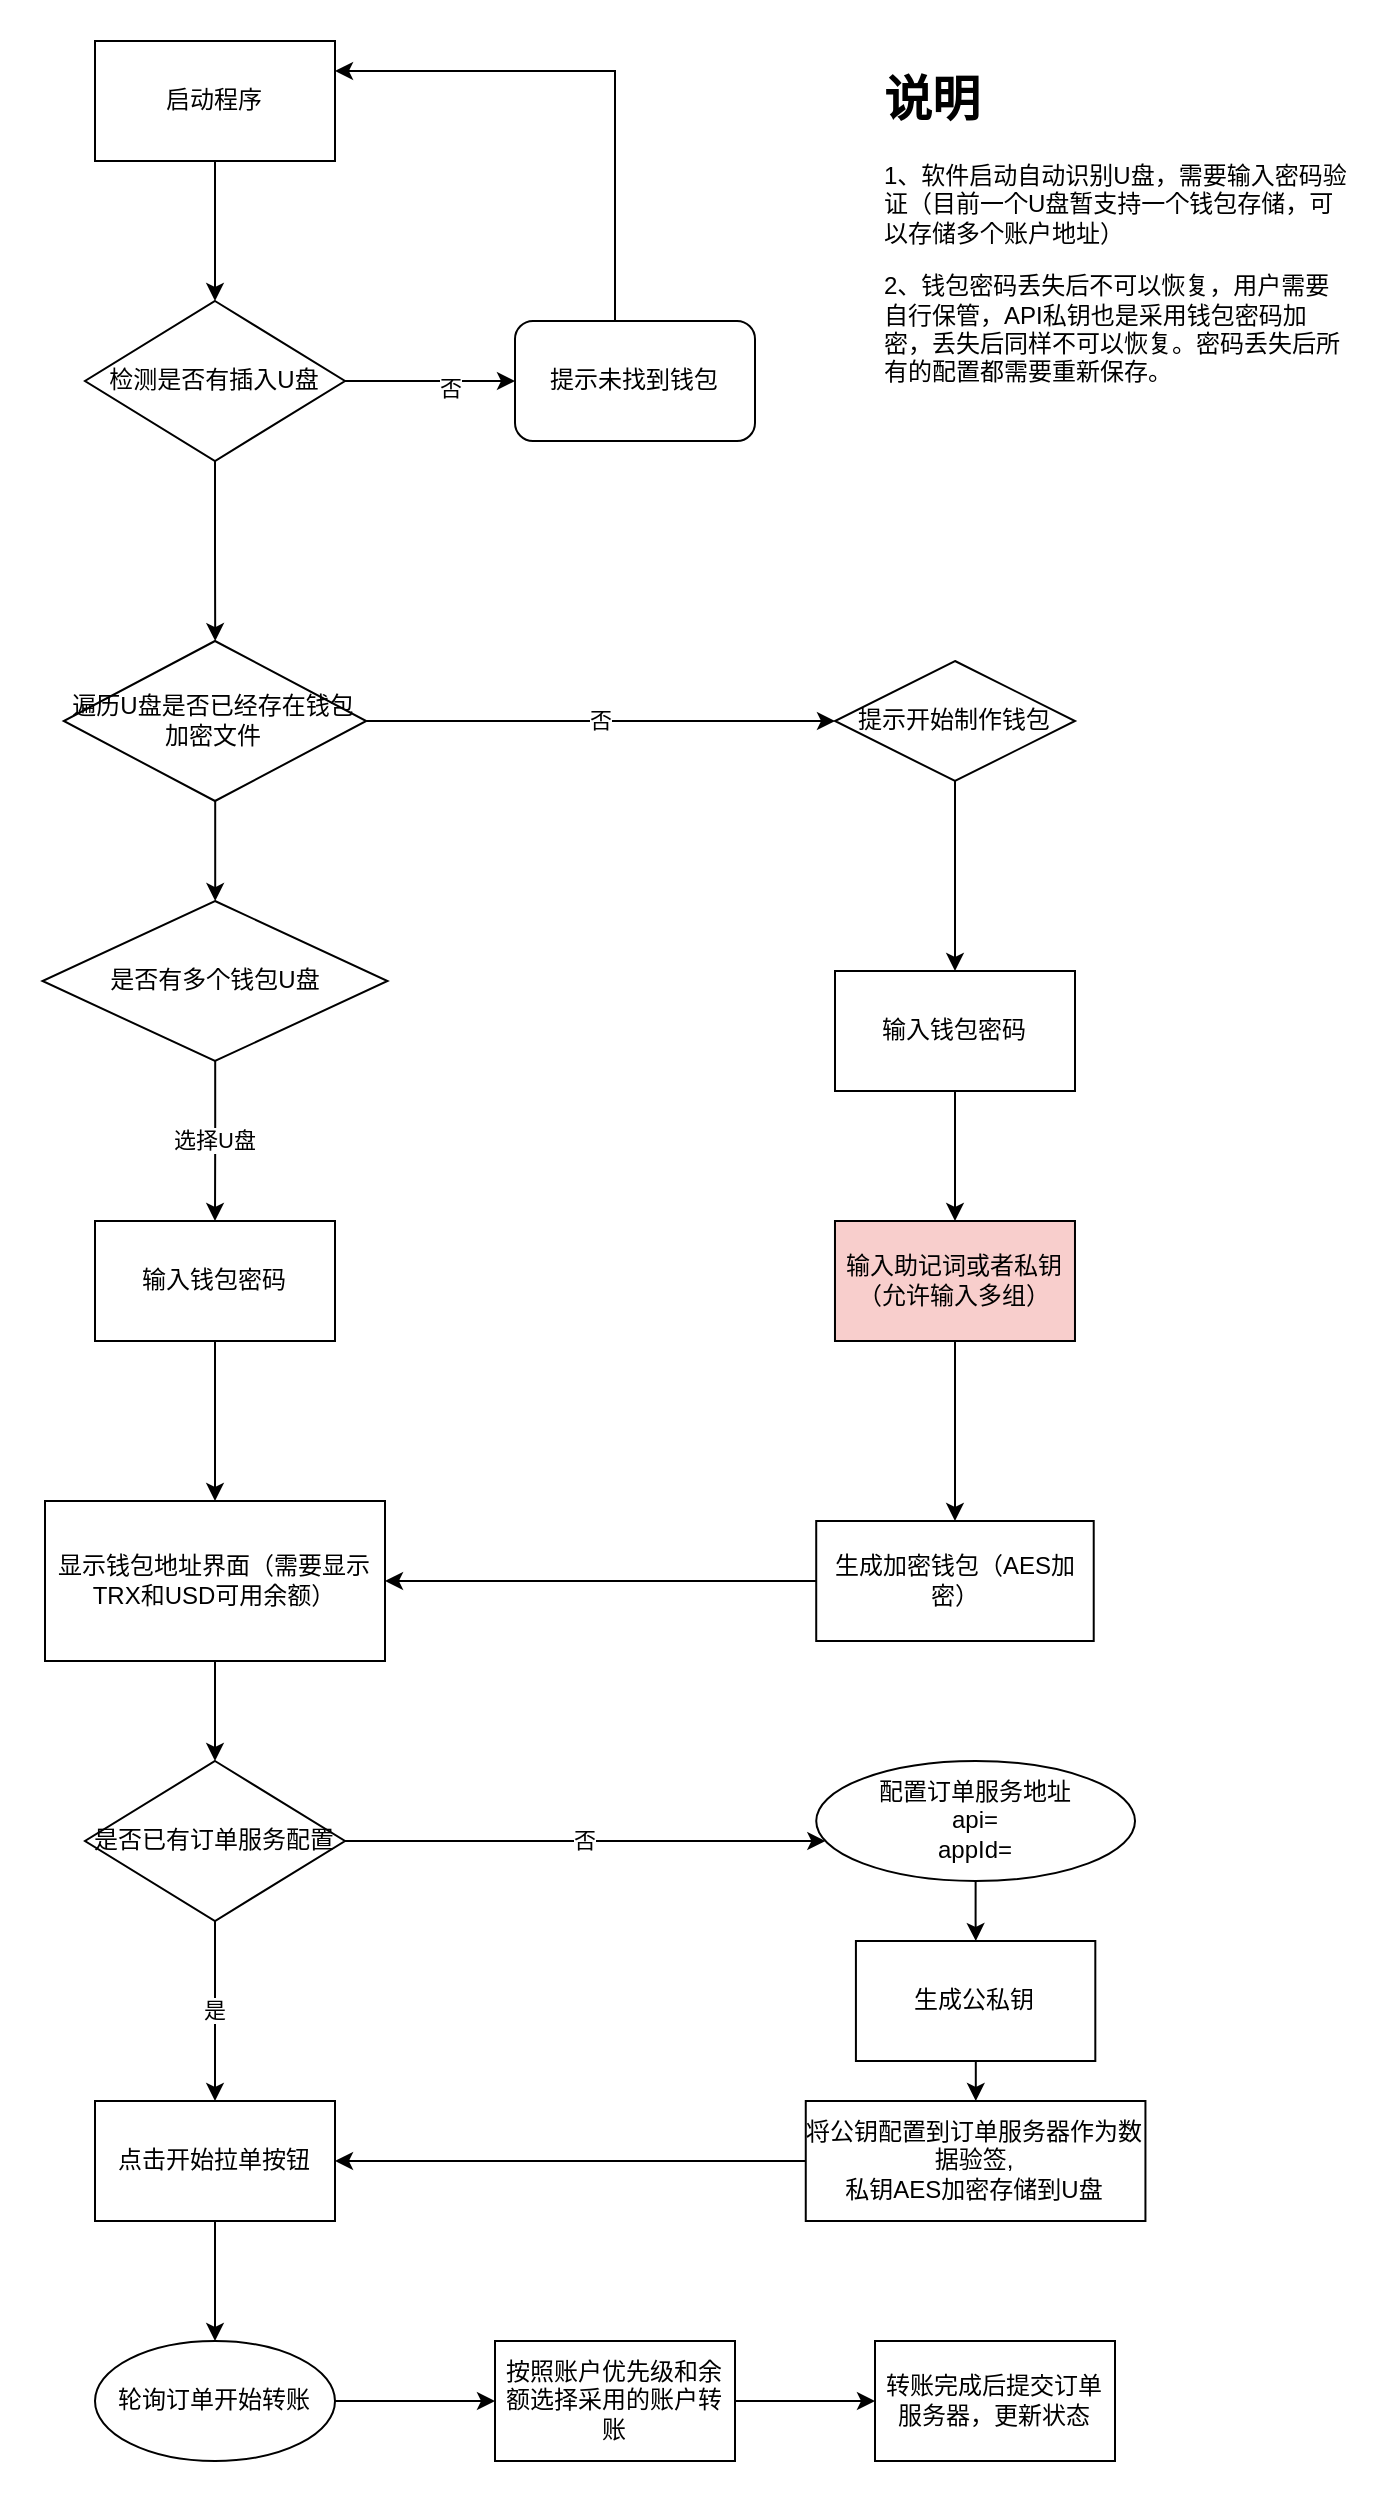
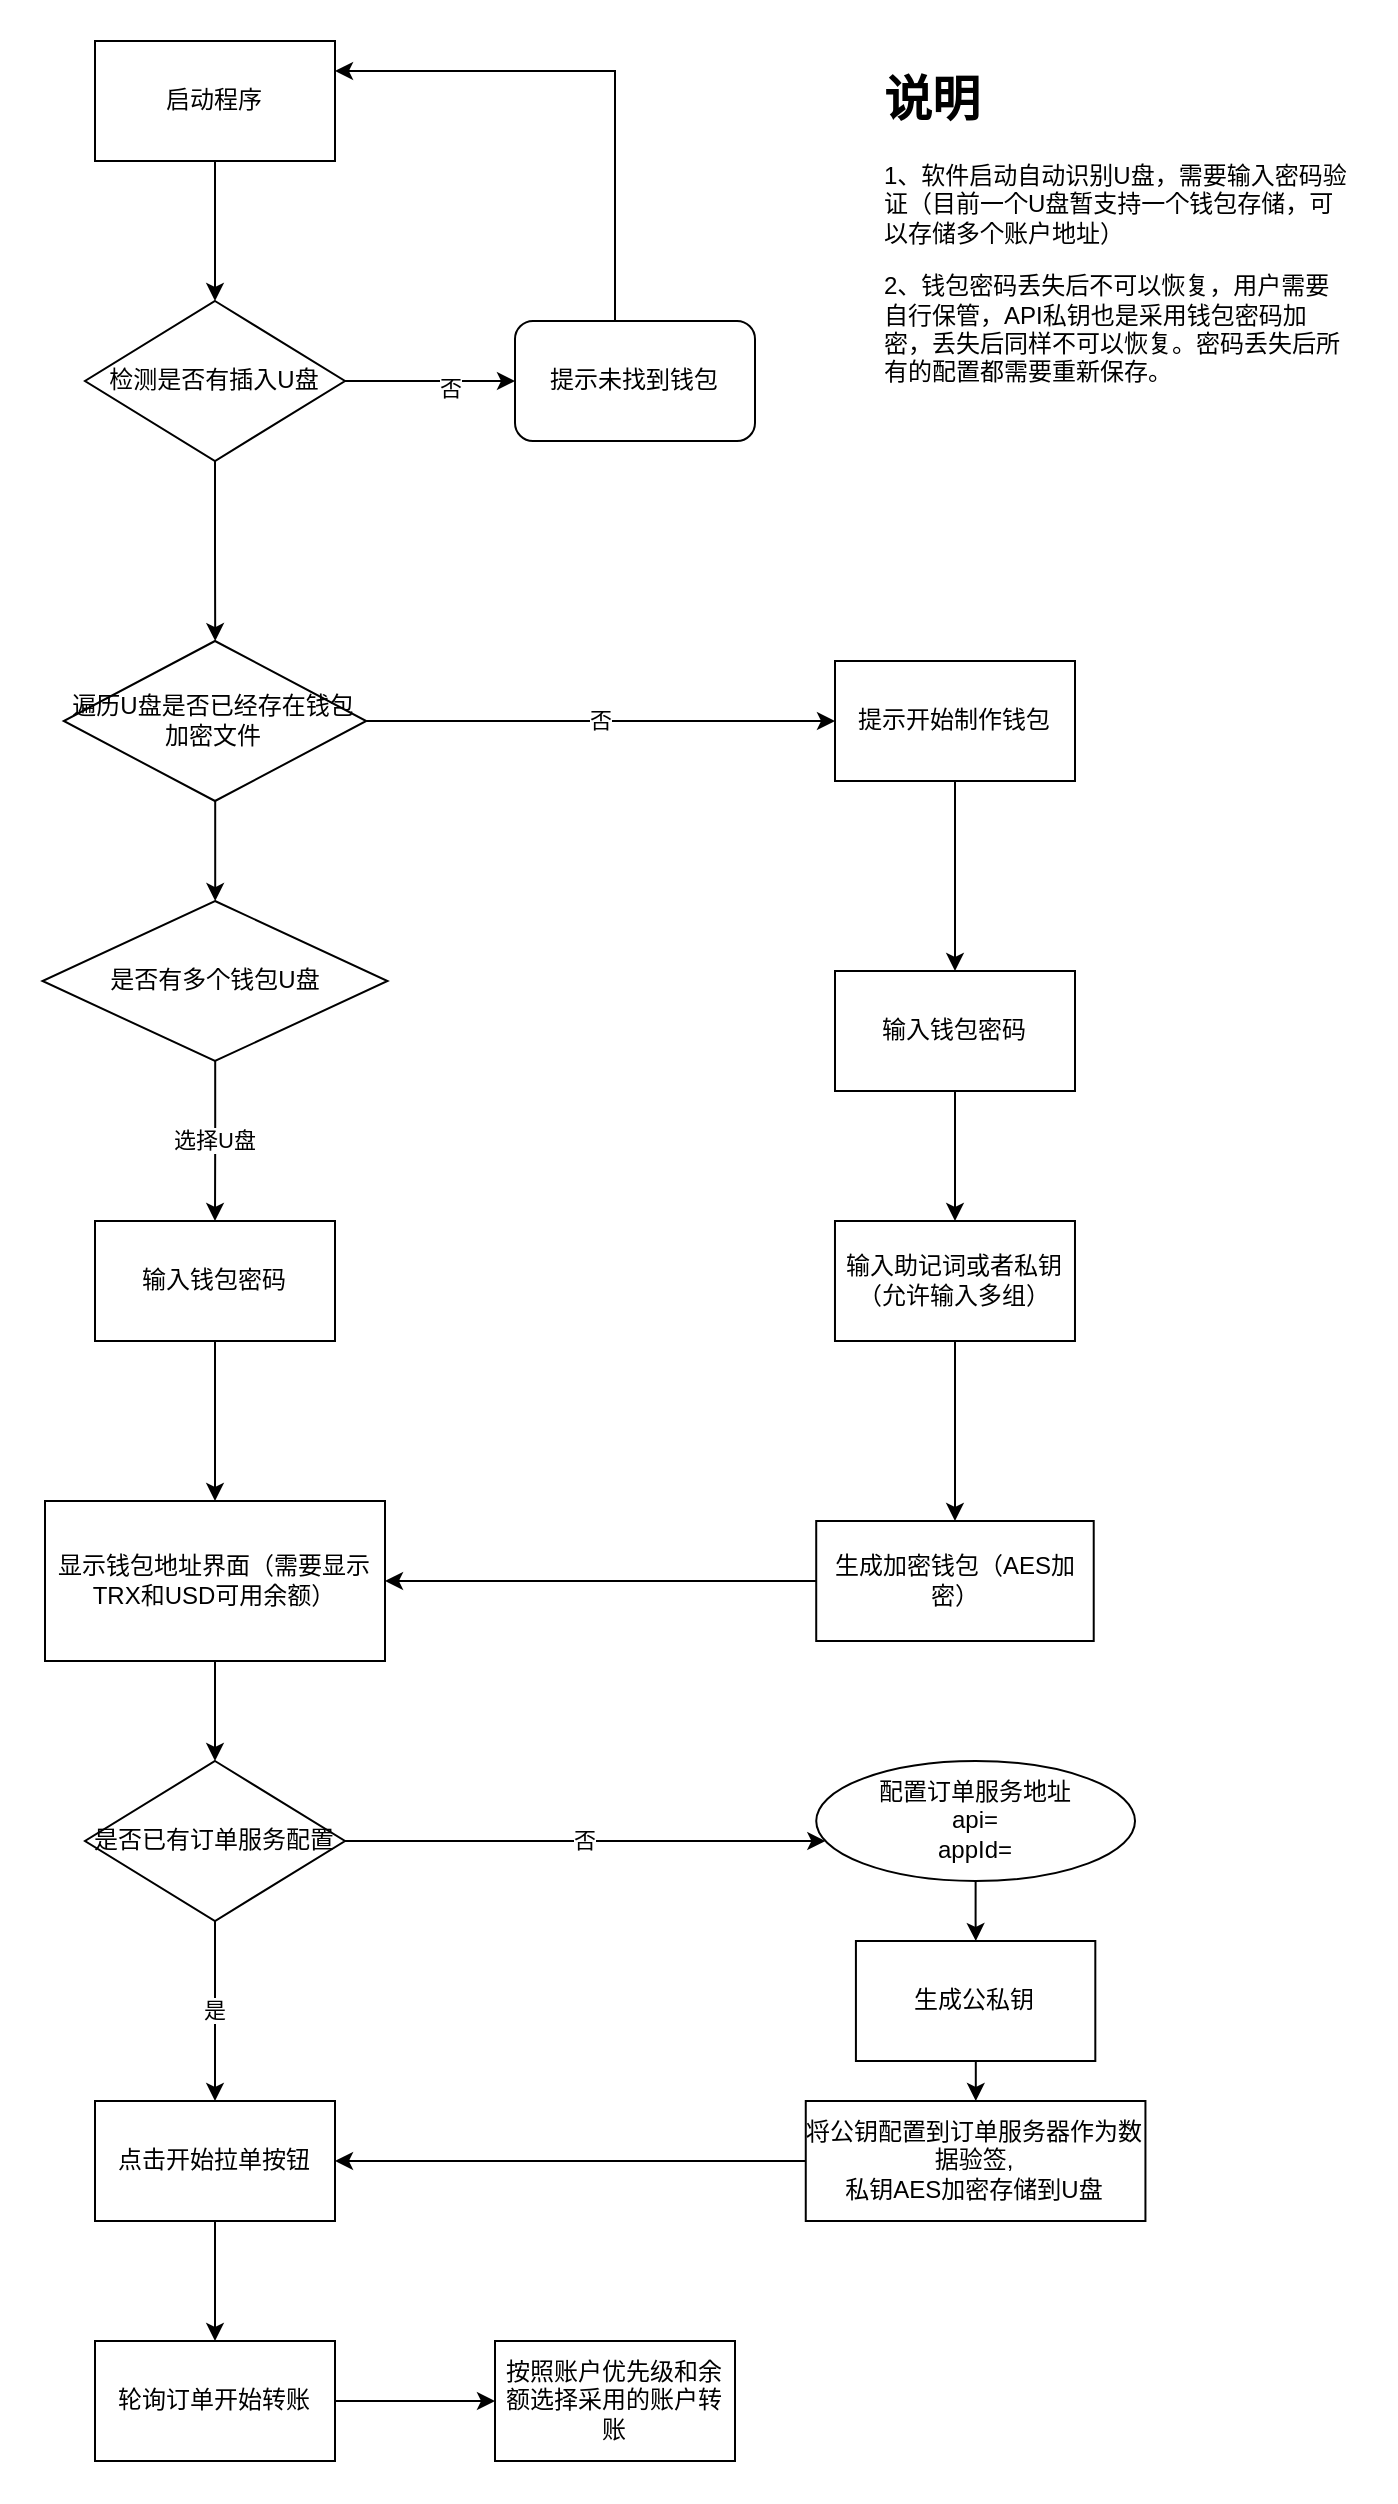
node "提示开始制作钱包": shape diamond -> rectangle
node "输入助记词或者私钥（允许输入多组）": fillcolor #f8cecc -> #ffffff
node "轮询订单开始转账": shape ellipse -> rectangle
edge "按照账户优先级和余额选择采用的账户转账" -> "转账完成后提交订单服务器，更新状态": removed
node "转账完成后提交订单服务器，更新状态": removed
